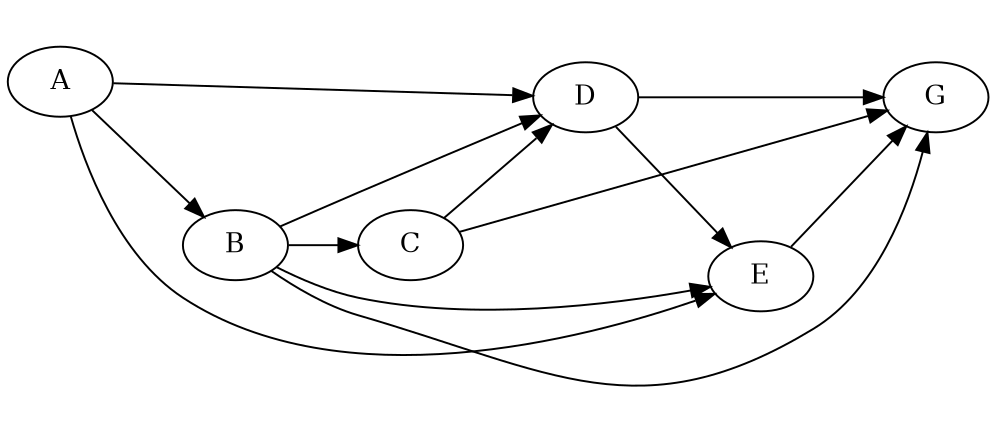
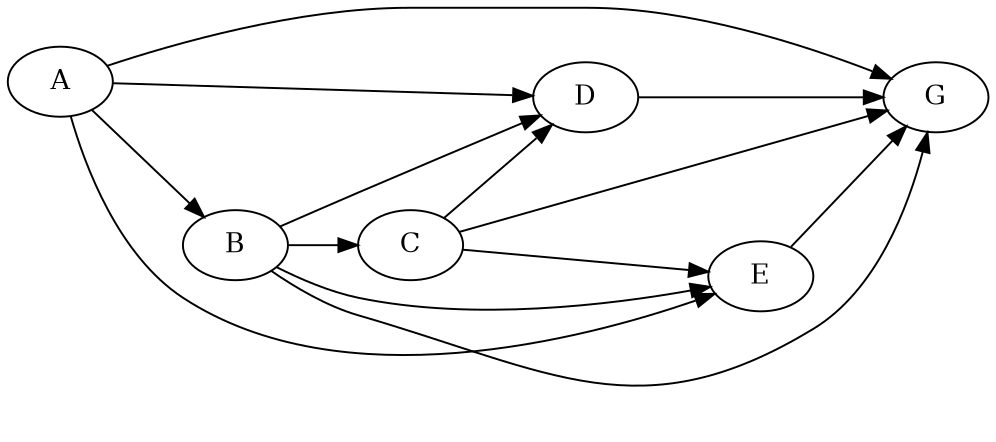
edge "A" -> "G": added
edge "D" -> "E": now "C" -> "E"
